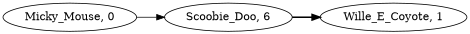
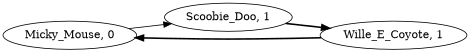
node "Scoobie_Doo, 6": label "Scoobie_Doo, 6" -> "Scoobie_Doo, 1"
edge "Wille_E_Coyote, 1" -> "Micky_Mouse, 0": added
